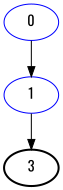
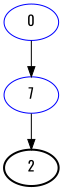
node "1": label "1" -> "7"
node "3": label "3" -> "2"
